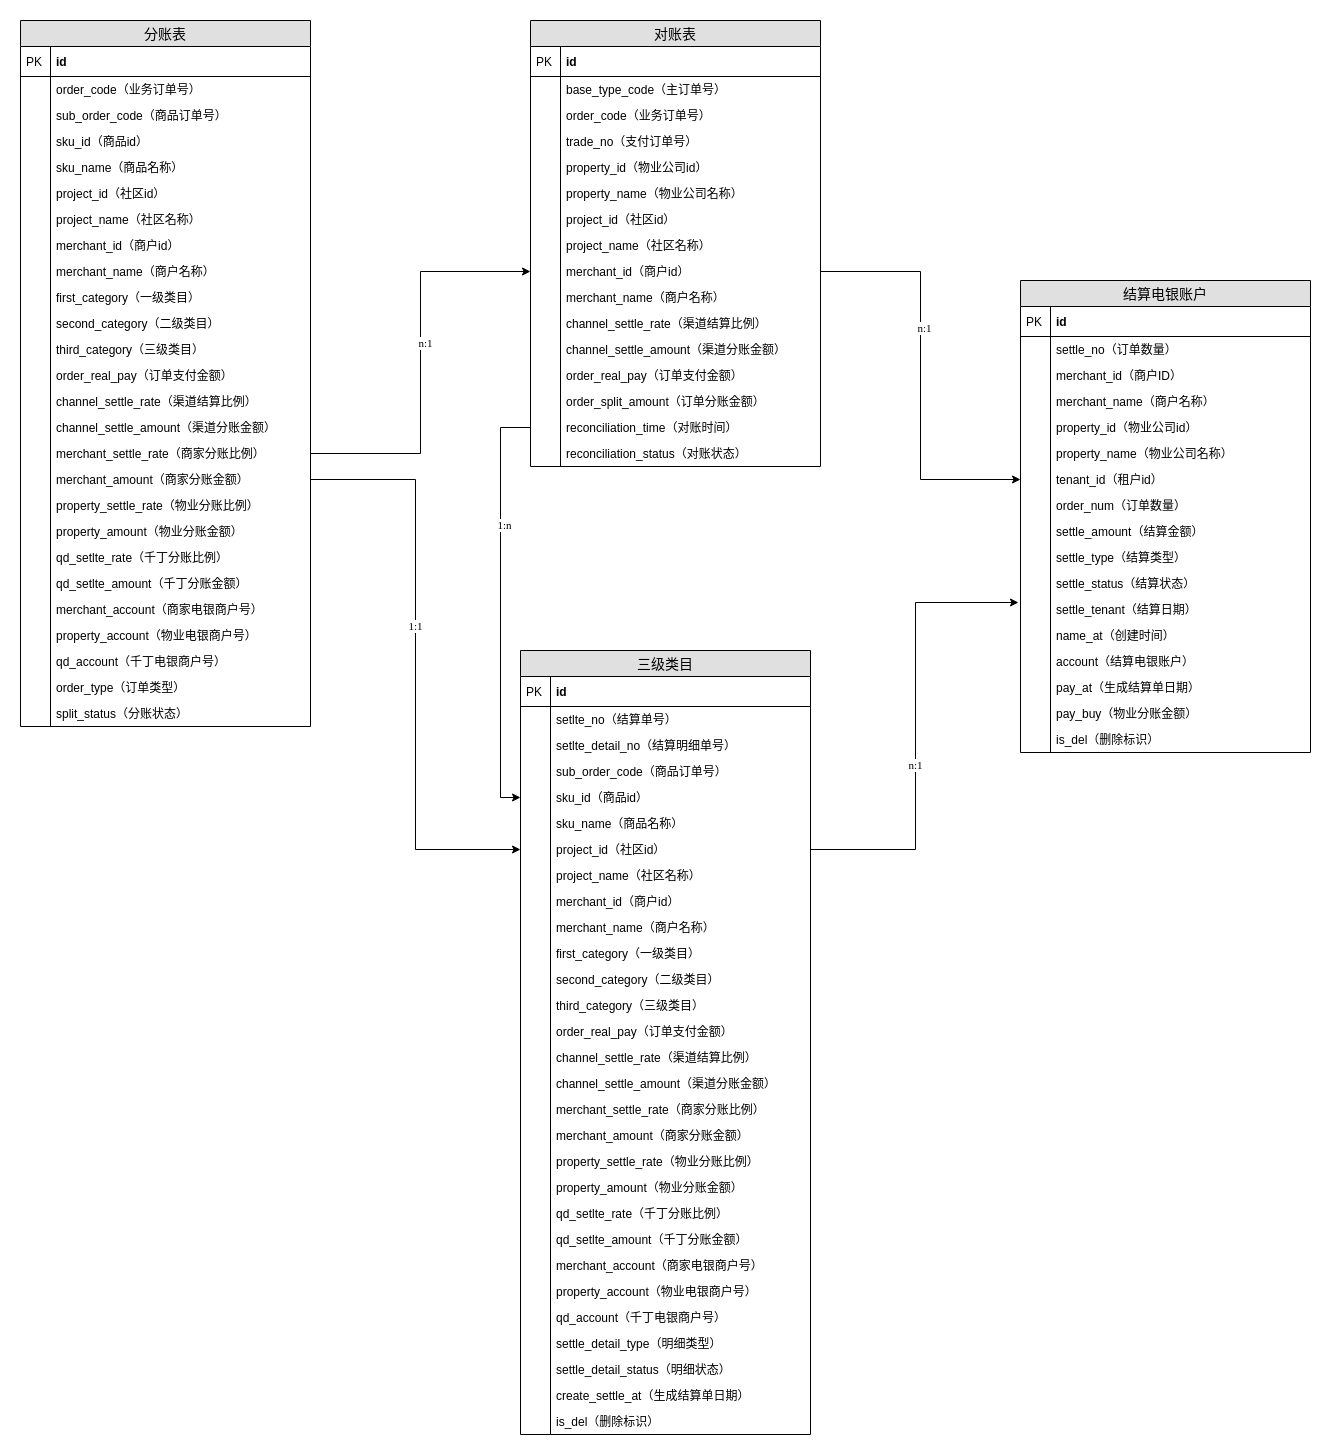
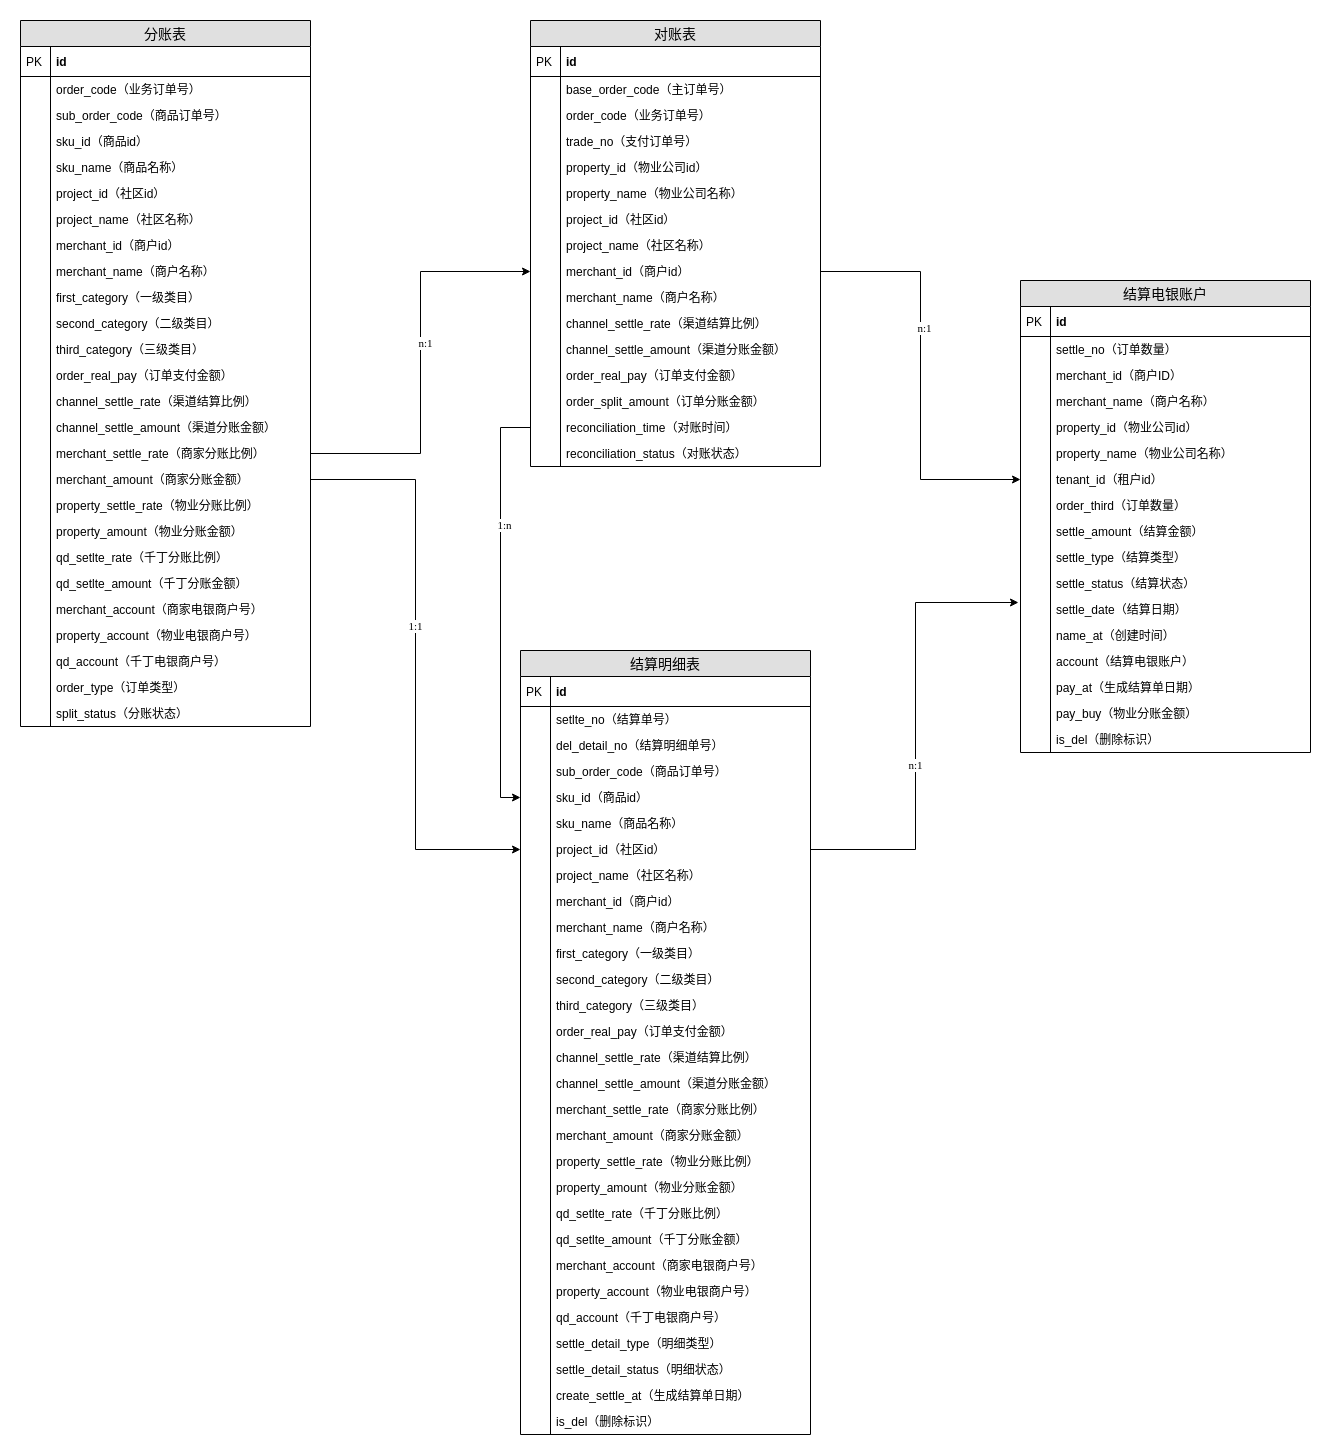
node "base_type_code（主订单号）": label "base_type_code（主订单号）" -> "base_order_code（主订单号）"
node "order_num（订单数量）": label "order_num（订单数量）" -> "order_third（订单数量）"
node "settle_tenant（结算日期）": label "settle_tenant（结算日期）" -> "settle_date（结算日期）"
node "三级类目": label "三级类目" -> "结算明细表"
node "setlte_detail_no（结算明细单号）": label "setlte_detail_no（结算明细单号）" -> "del_detail_no（结算明细单号）"
